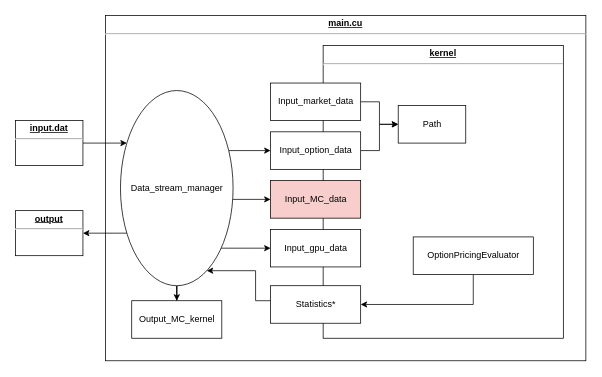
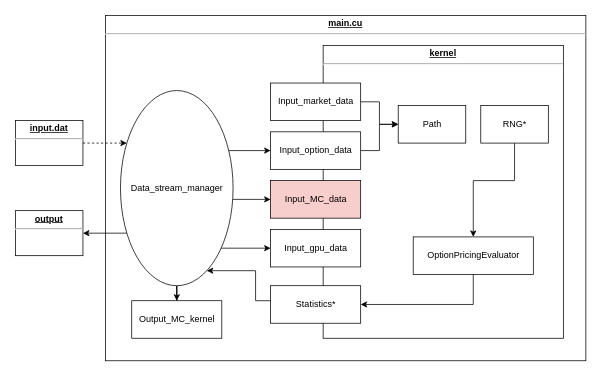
node "RNG*": added
edge "input.dat" -> "Data_stream_manager": style solid -> dashed
edge "RNG*" -> "OptionPricingEvaluator": added
